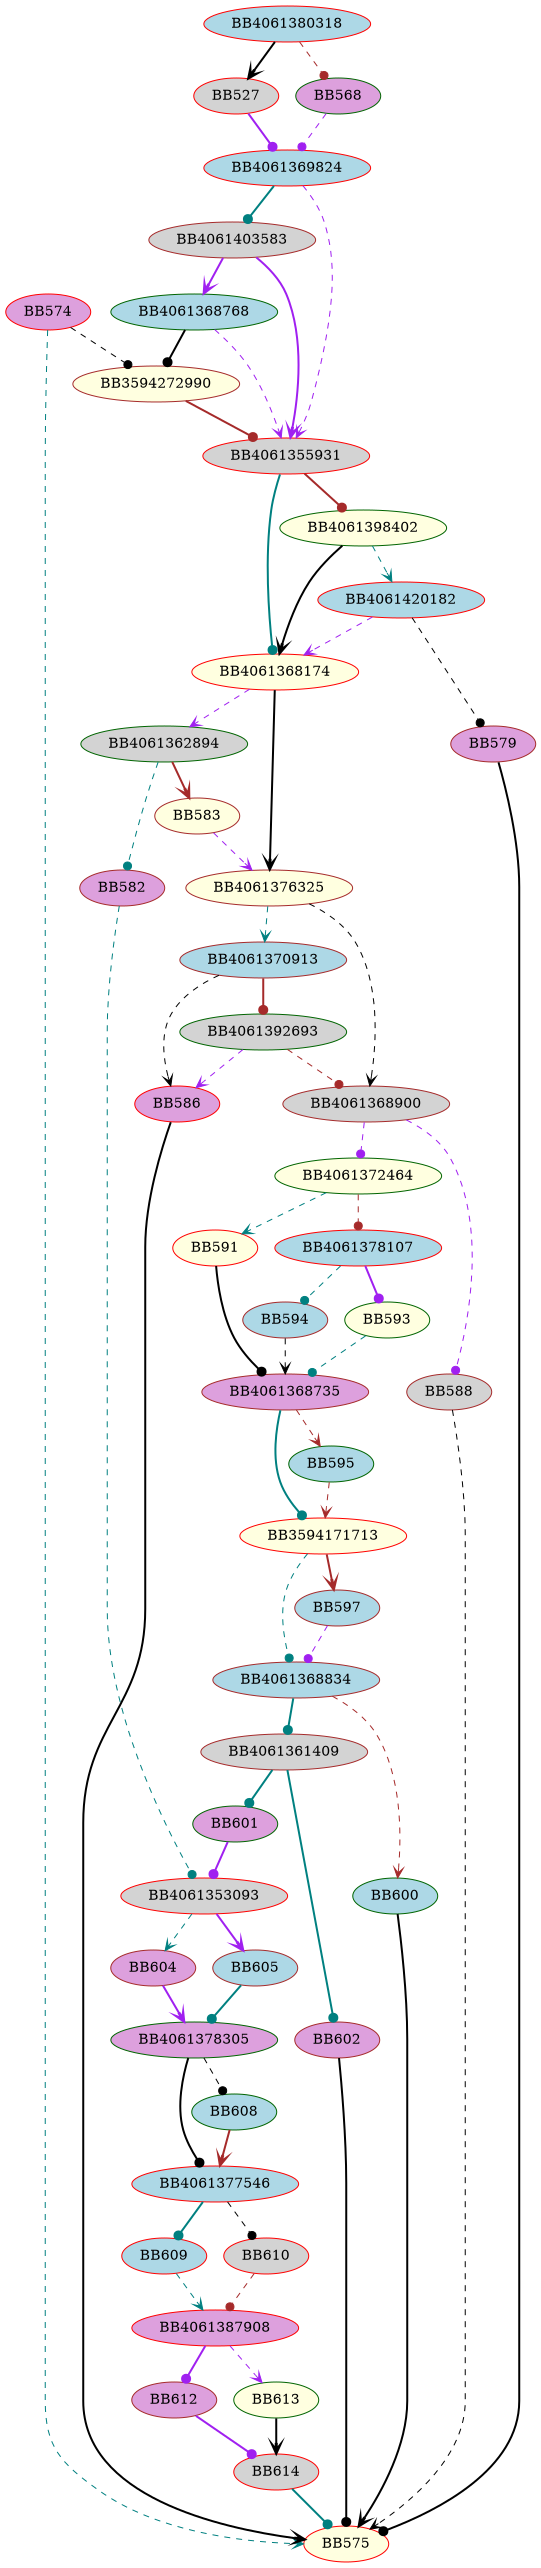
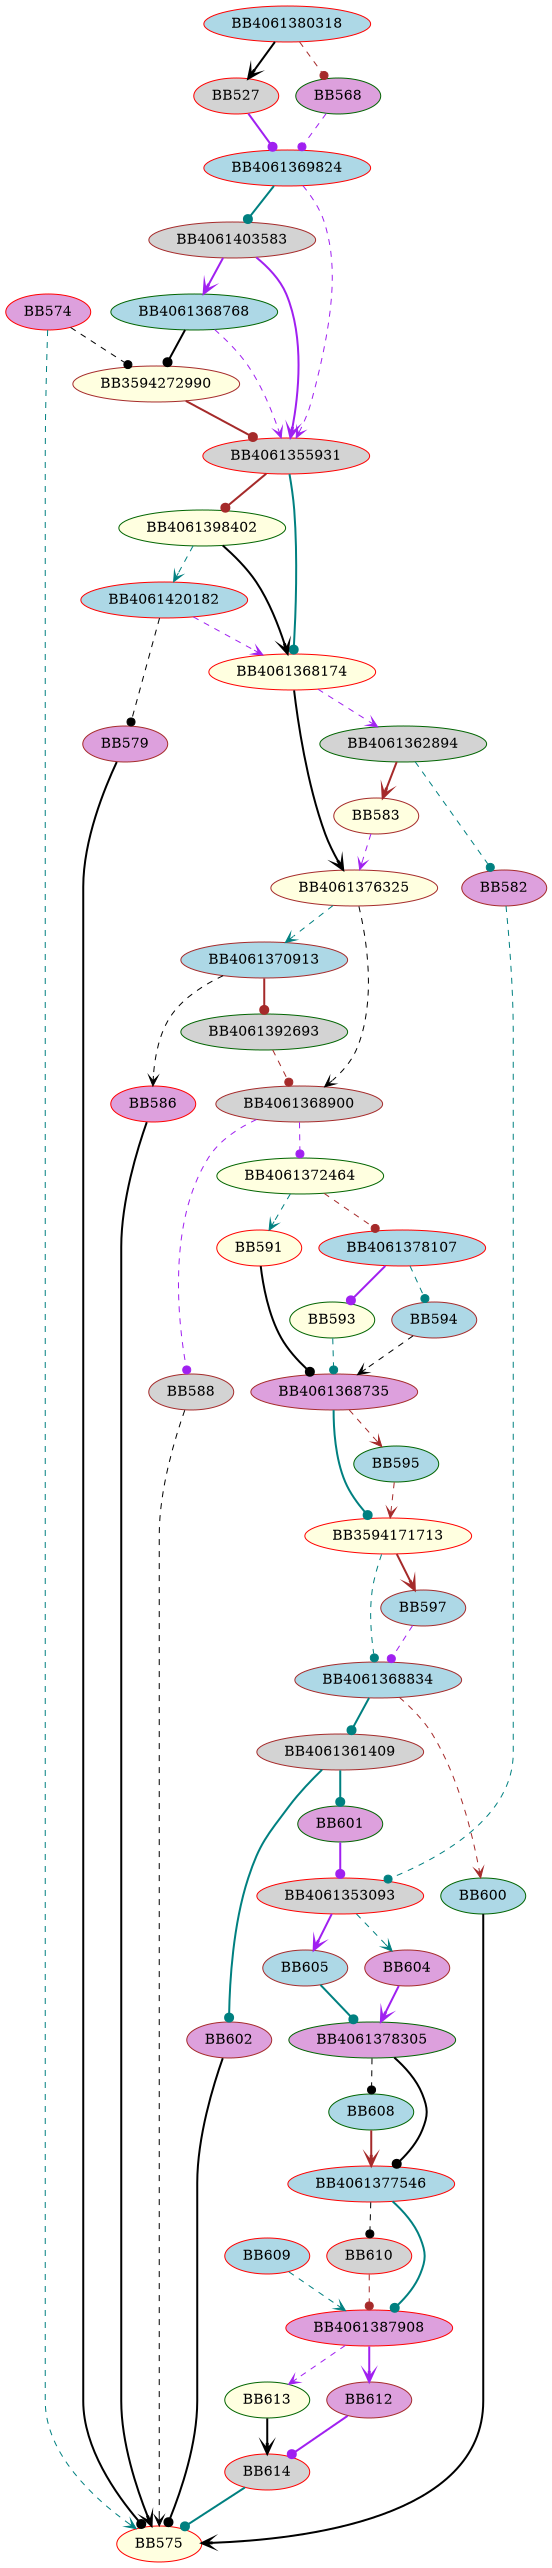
edge "BB4061392693" -> "BB586": removed
edge "BB4061377546" -> "BB609": now "BB4061377546" -> "BB4061387908"
edge "BB4061387908" -> "BB612": arrowhead dot -> vee
